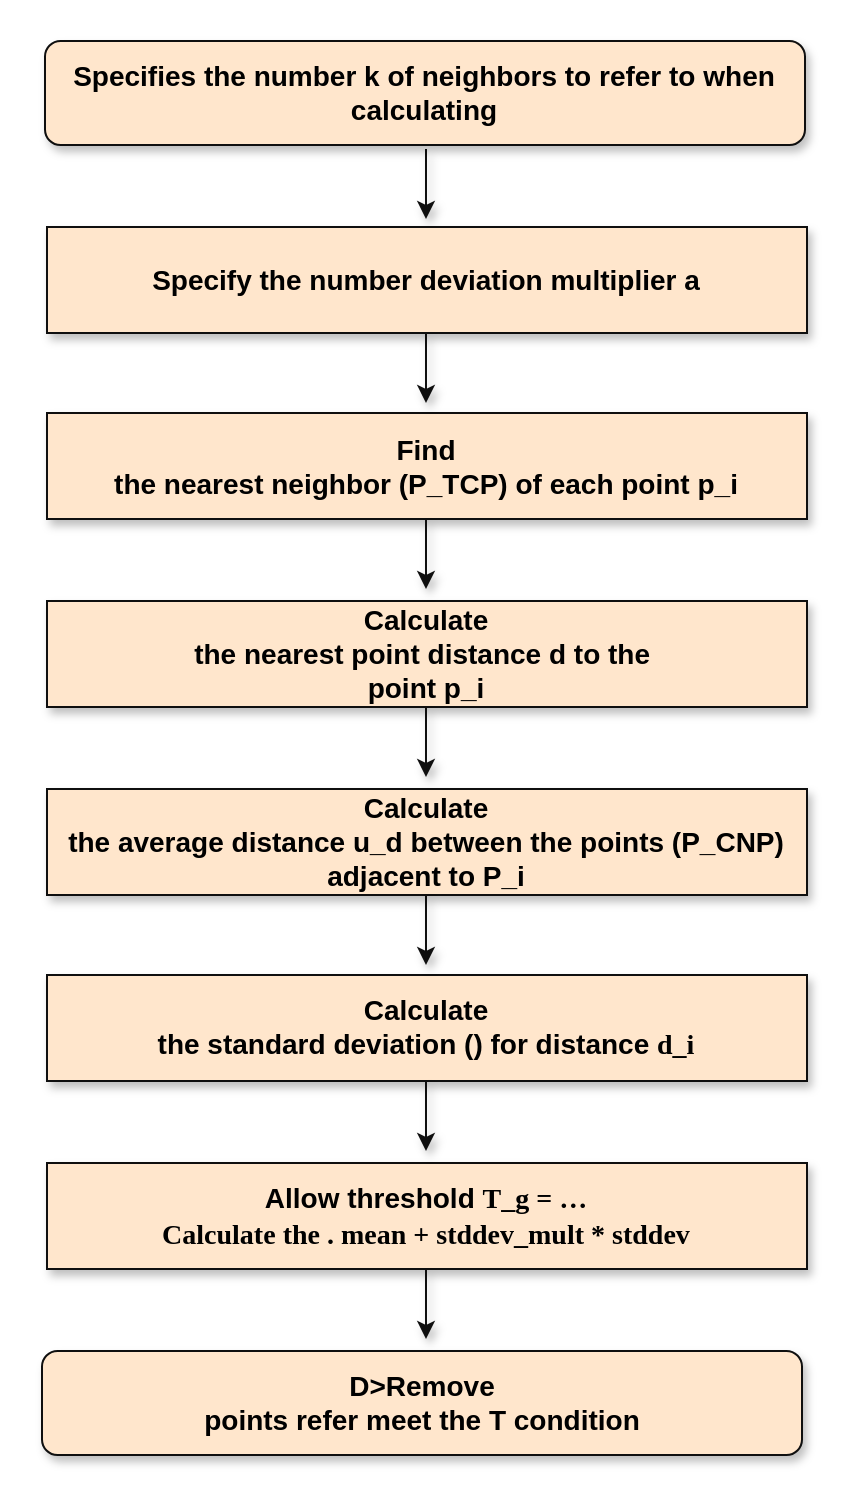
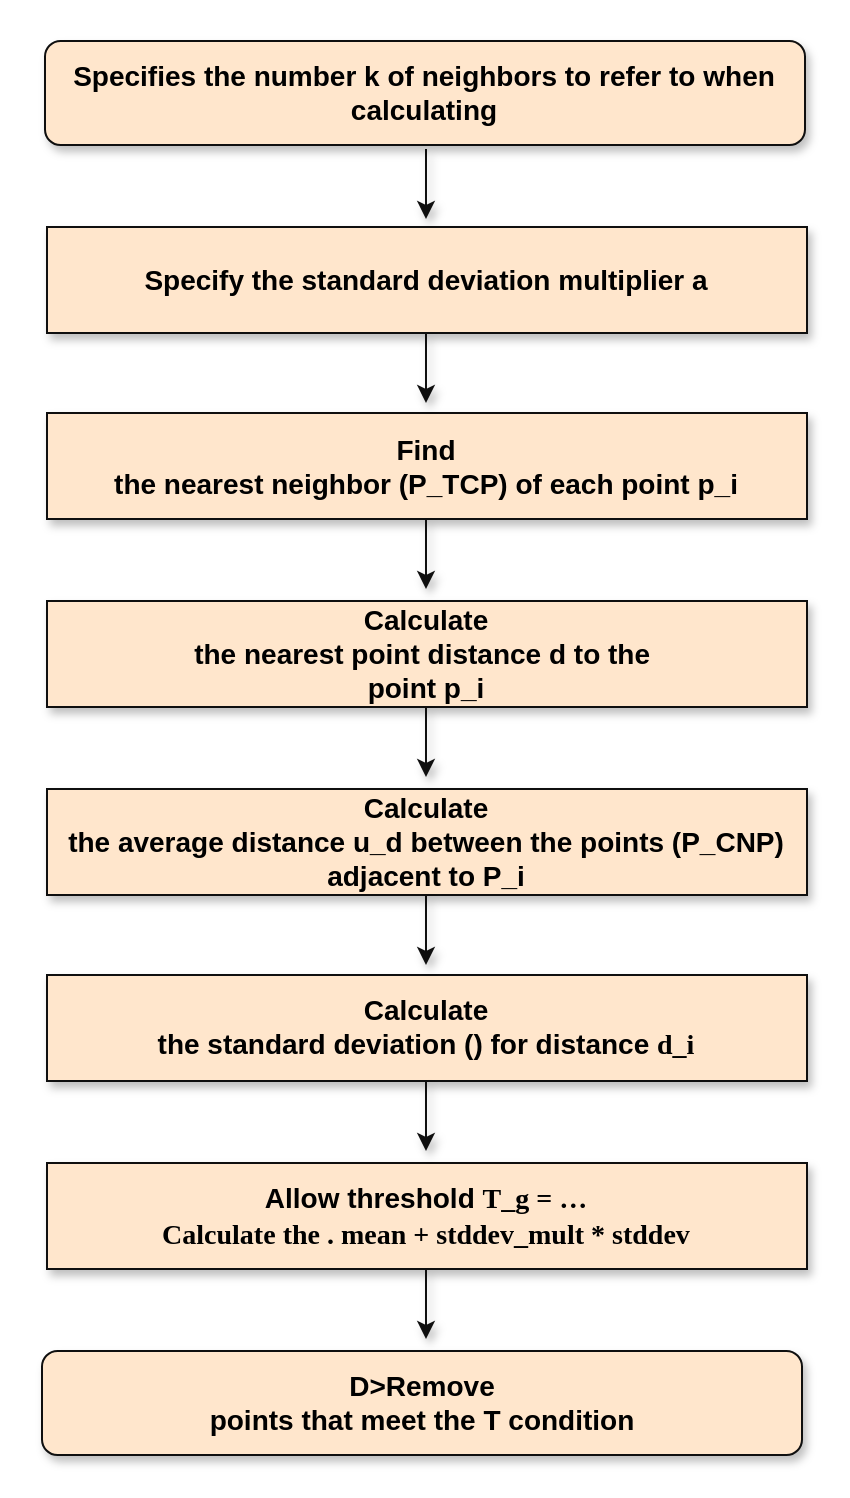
node "Specify the number deviation multiplier a": label "Specify the number deviation multiplier a" -> "Specify the standard deviation multiplier a"
node "D>Removepoints refer meet the T condition": label "D>Removepoints refer meet the T condition" -> "D>Removepoints that meet the T condition"
